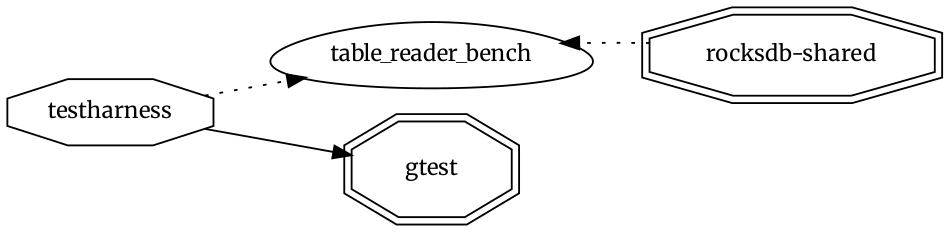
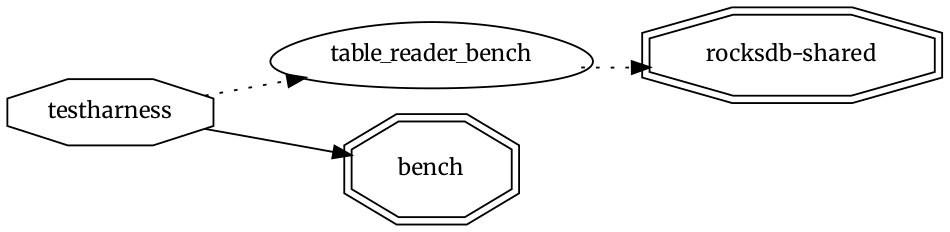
edge "rocksdb-shared" -> "table_reader_bench": reversed
node "gtest": label "gtest" -> "bench"
